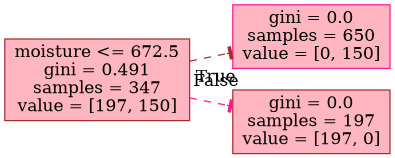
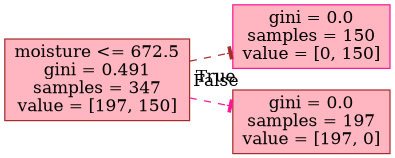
node "gini = 0.0 samples = 650 value = [0, 150]": label "gini = 0.0 samples = 650 value = [0, 150]" -> "gini = 0.0 samples = 150 value = [0, 150]"
